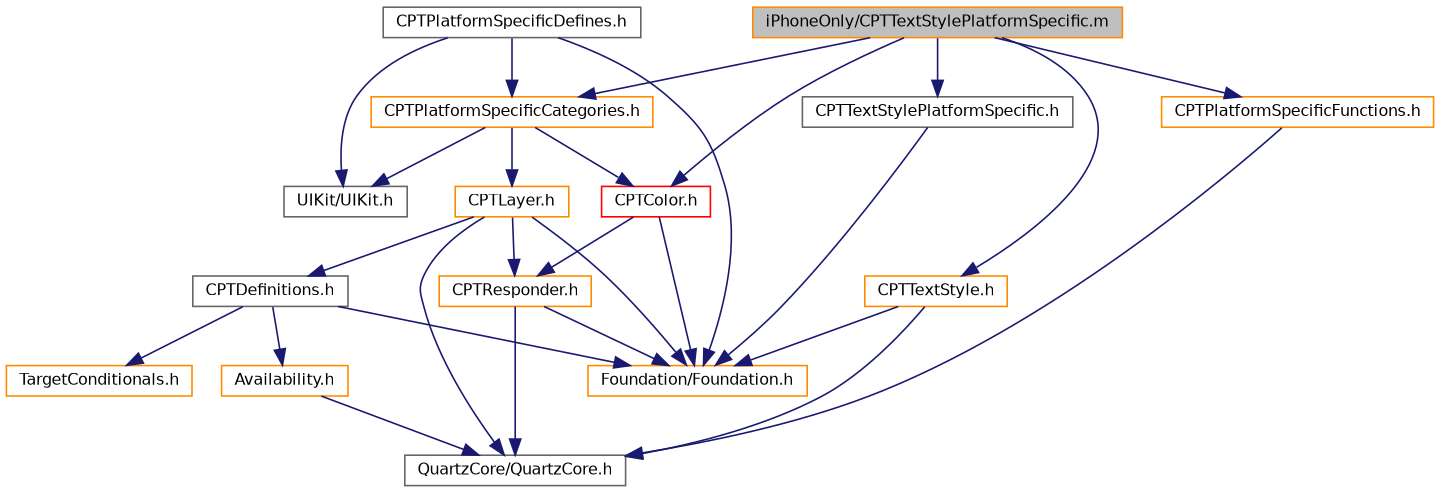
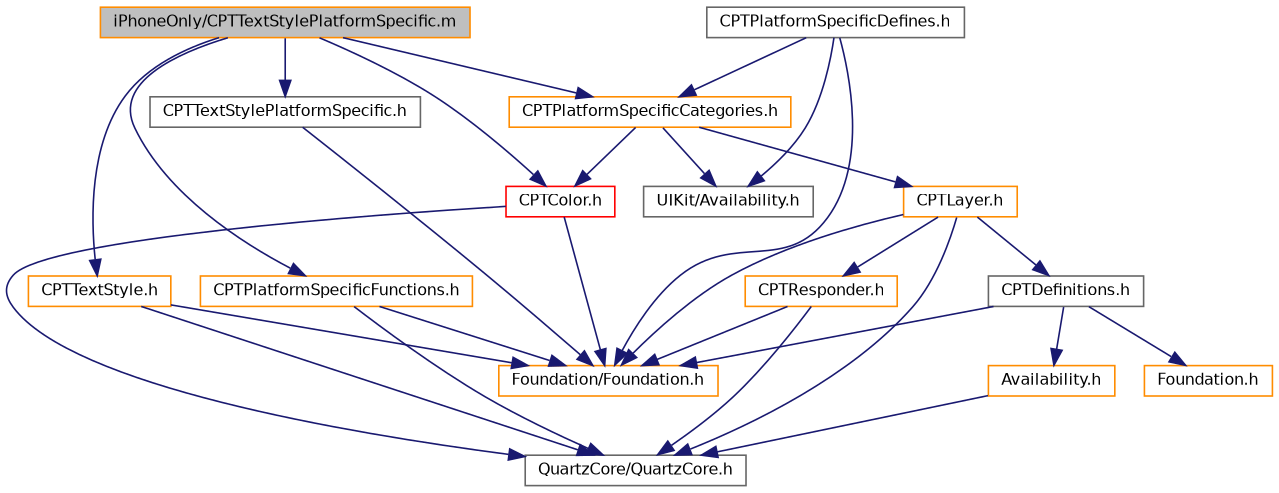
node "UIKit/UIKit.h": label "UIKit/UIKit.h" -> "UIKit/Availability.h"
edge "CPTColor.h" -> "CPTResponder.h": now "CPTColor.h" -> "QuartzCore/QuartzCore.h"
edge "CPTPlatformSpecificFunctions.h" -> "Foundation/Foundation.h": added
node "TargetConditionals.h": label "TargetConditionals.h" -> "Foundation.h"
